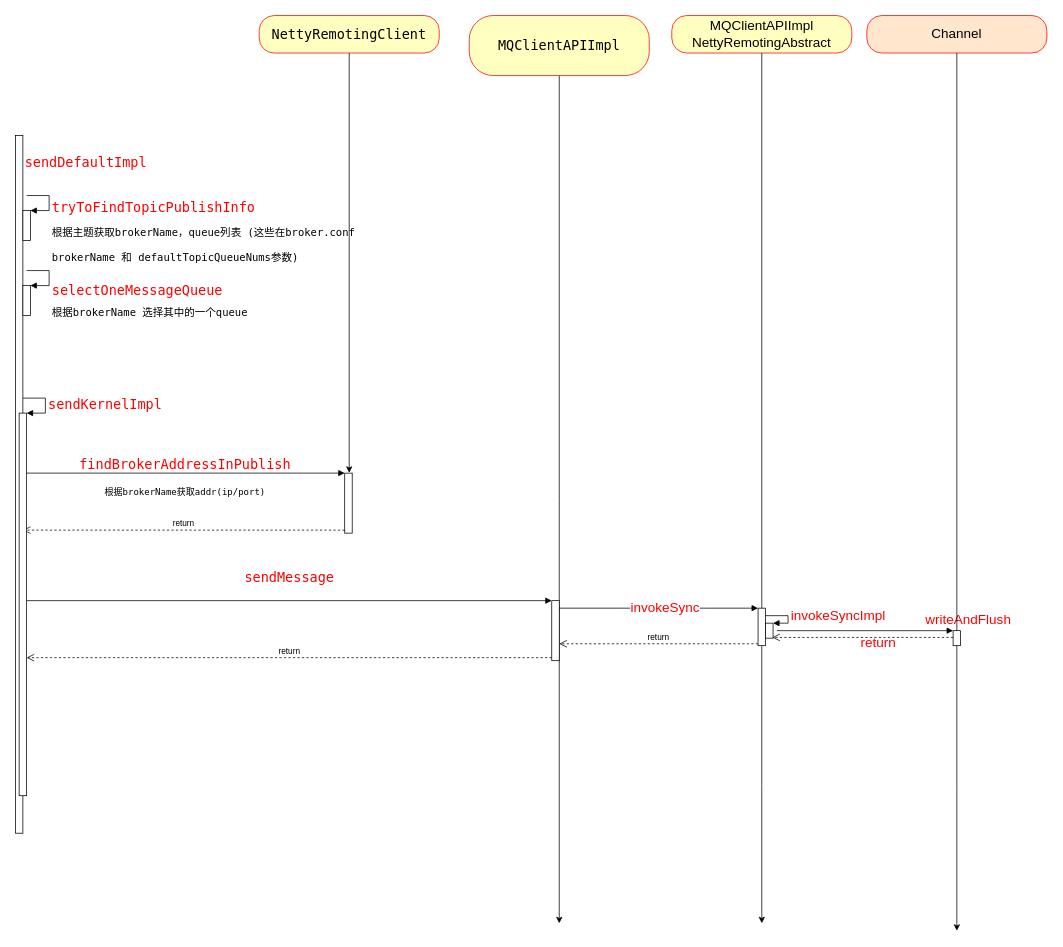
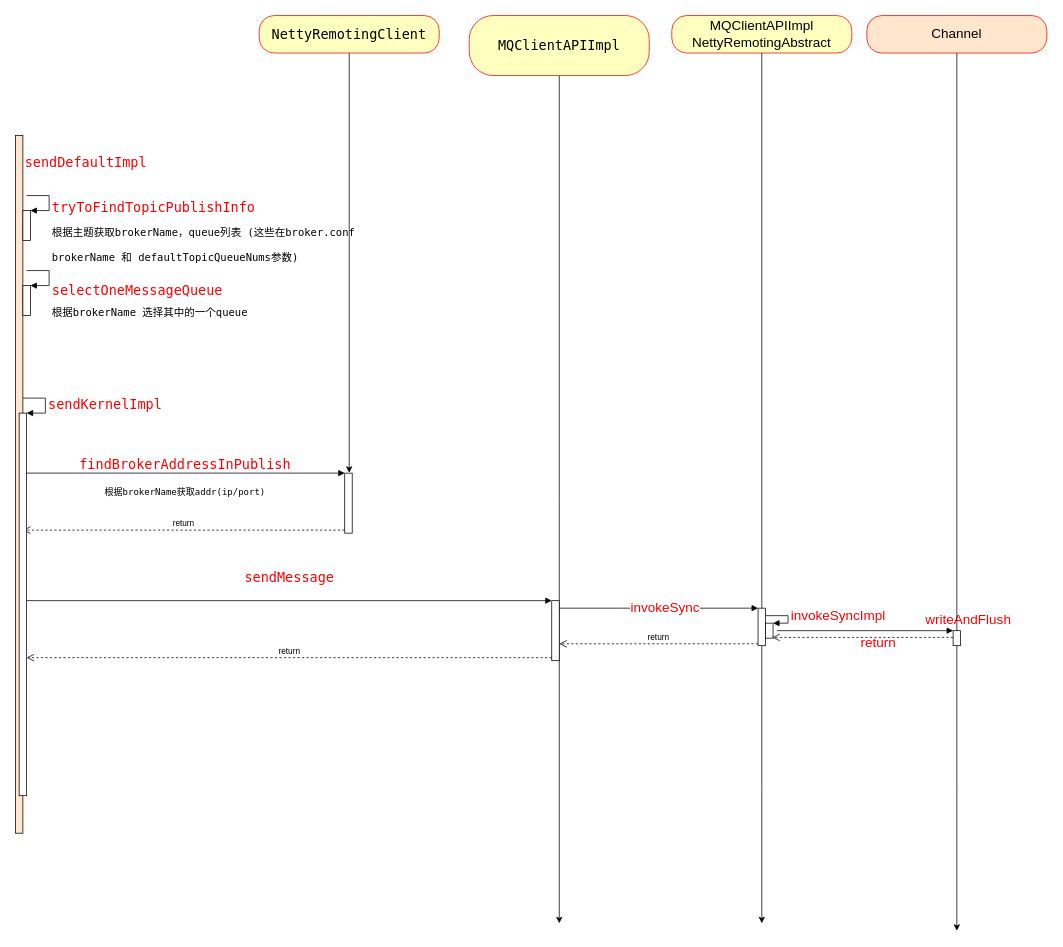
node "sendDefaultImpl": fillcolor #ffffff -> #ffe6cc
